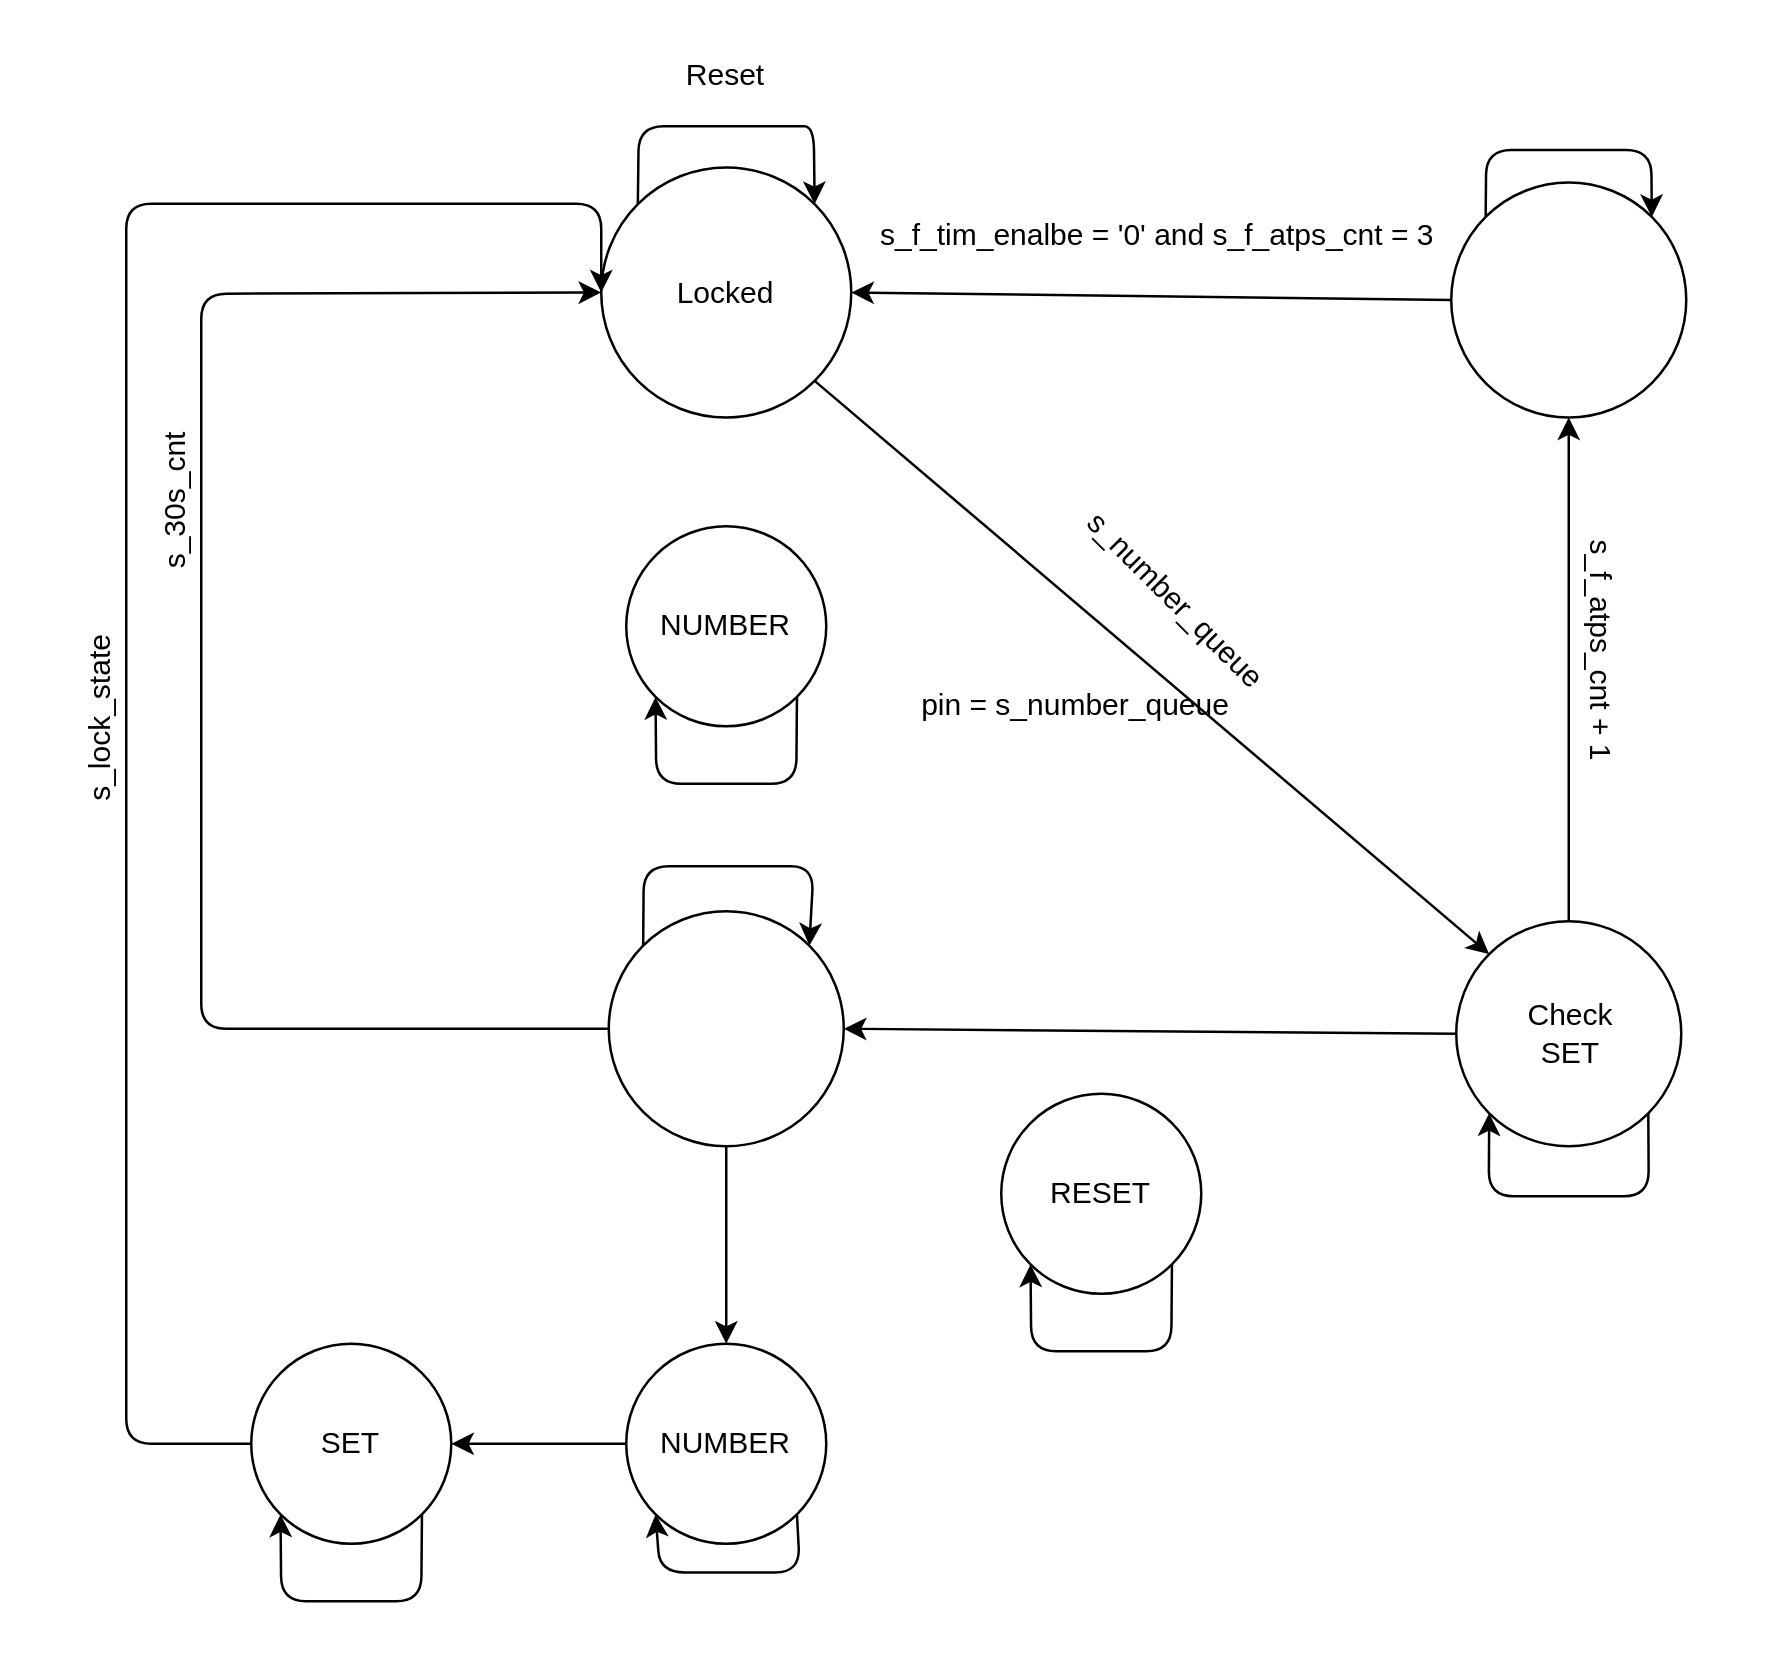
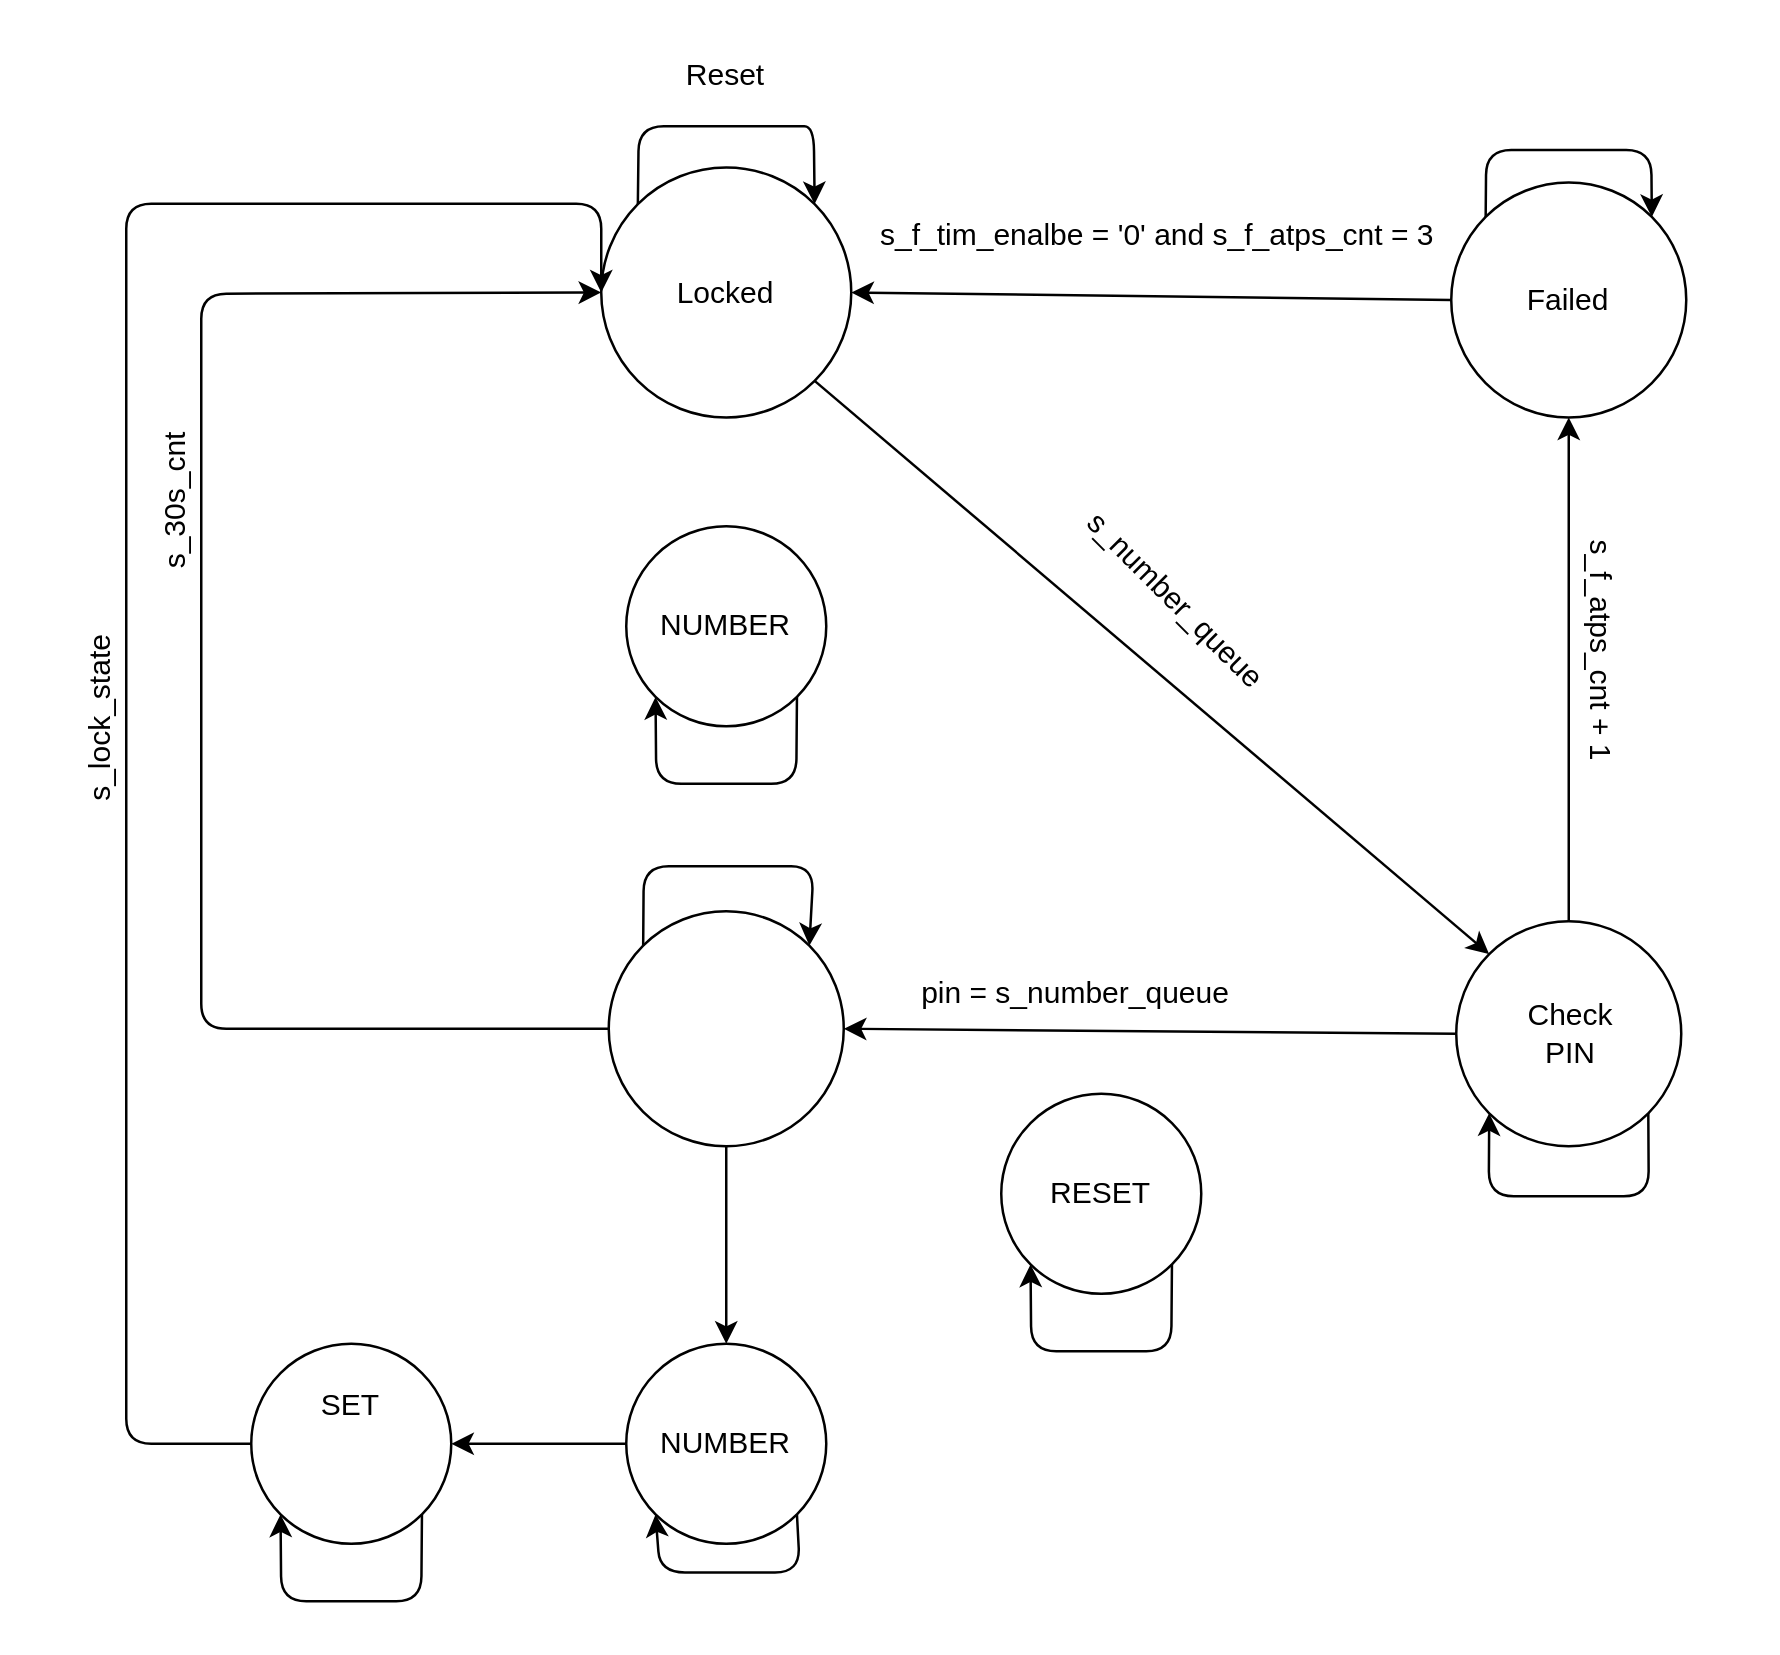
node "Failed": added
node "pin = s_number_queue": moved (1076, 706) -> (1076, 994)
node "Check SET": label "Check SET" -> "Check PIN"
node "SET": moved (351, 1444) -> (351, 1406)
